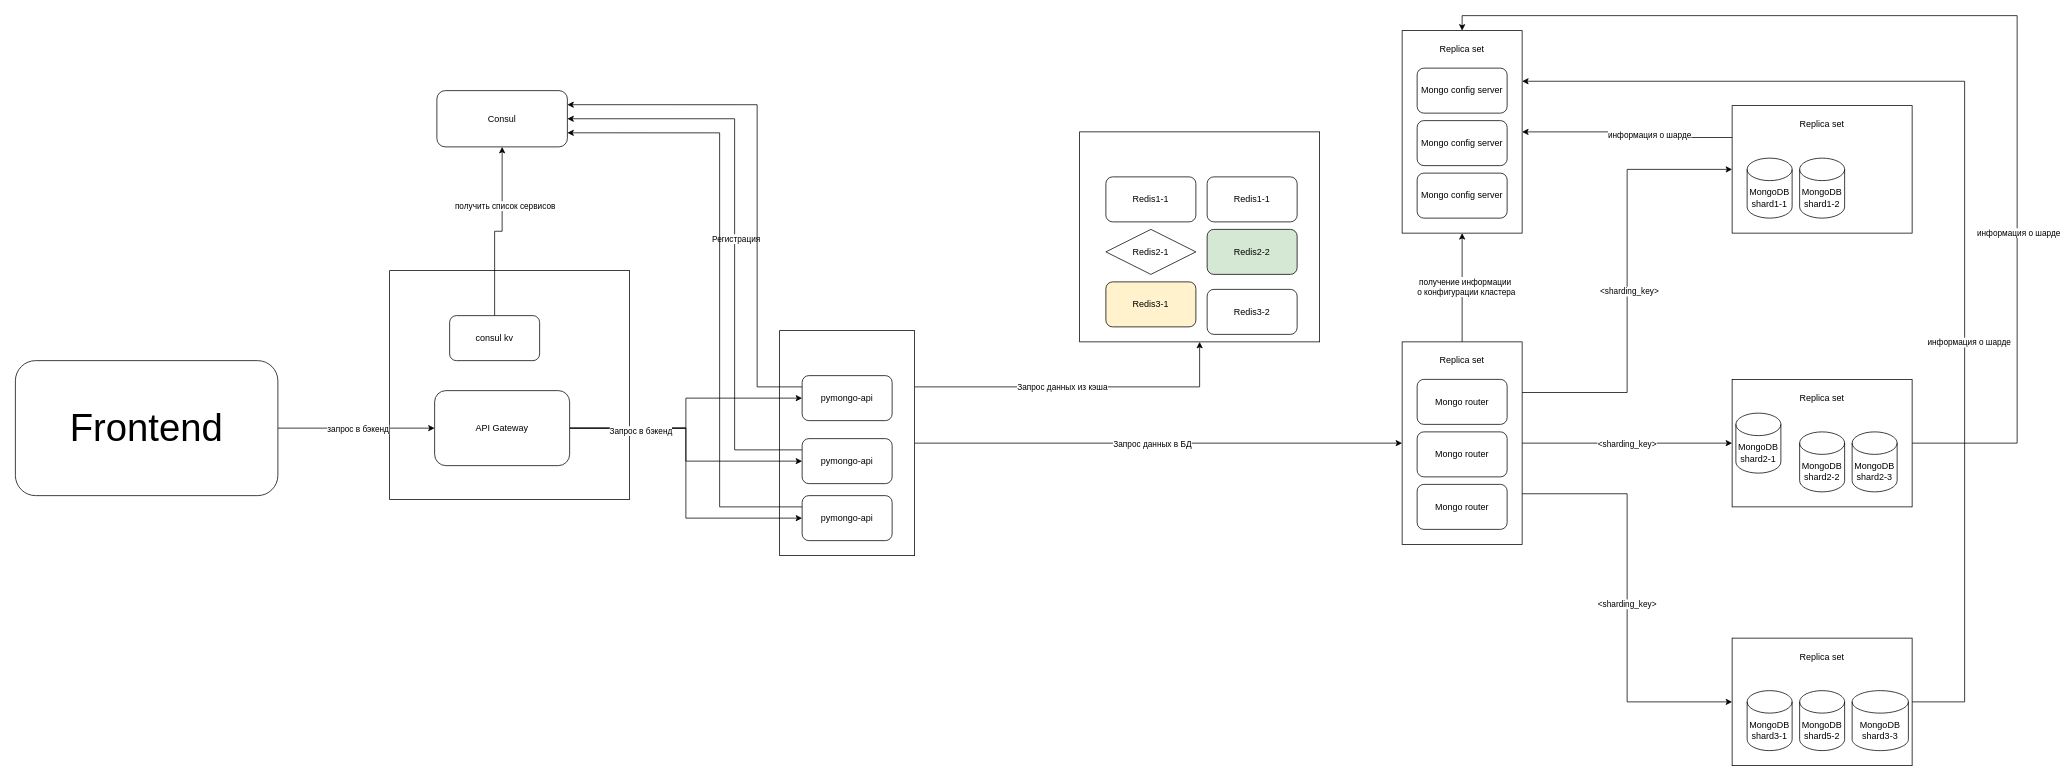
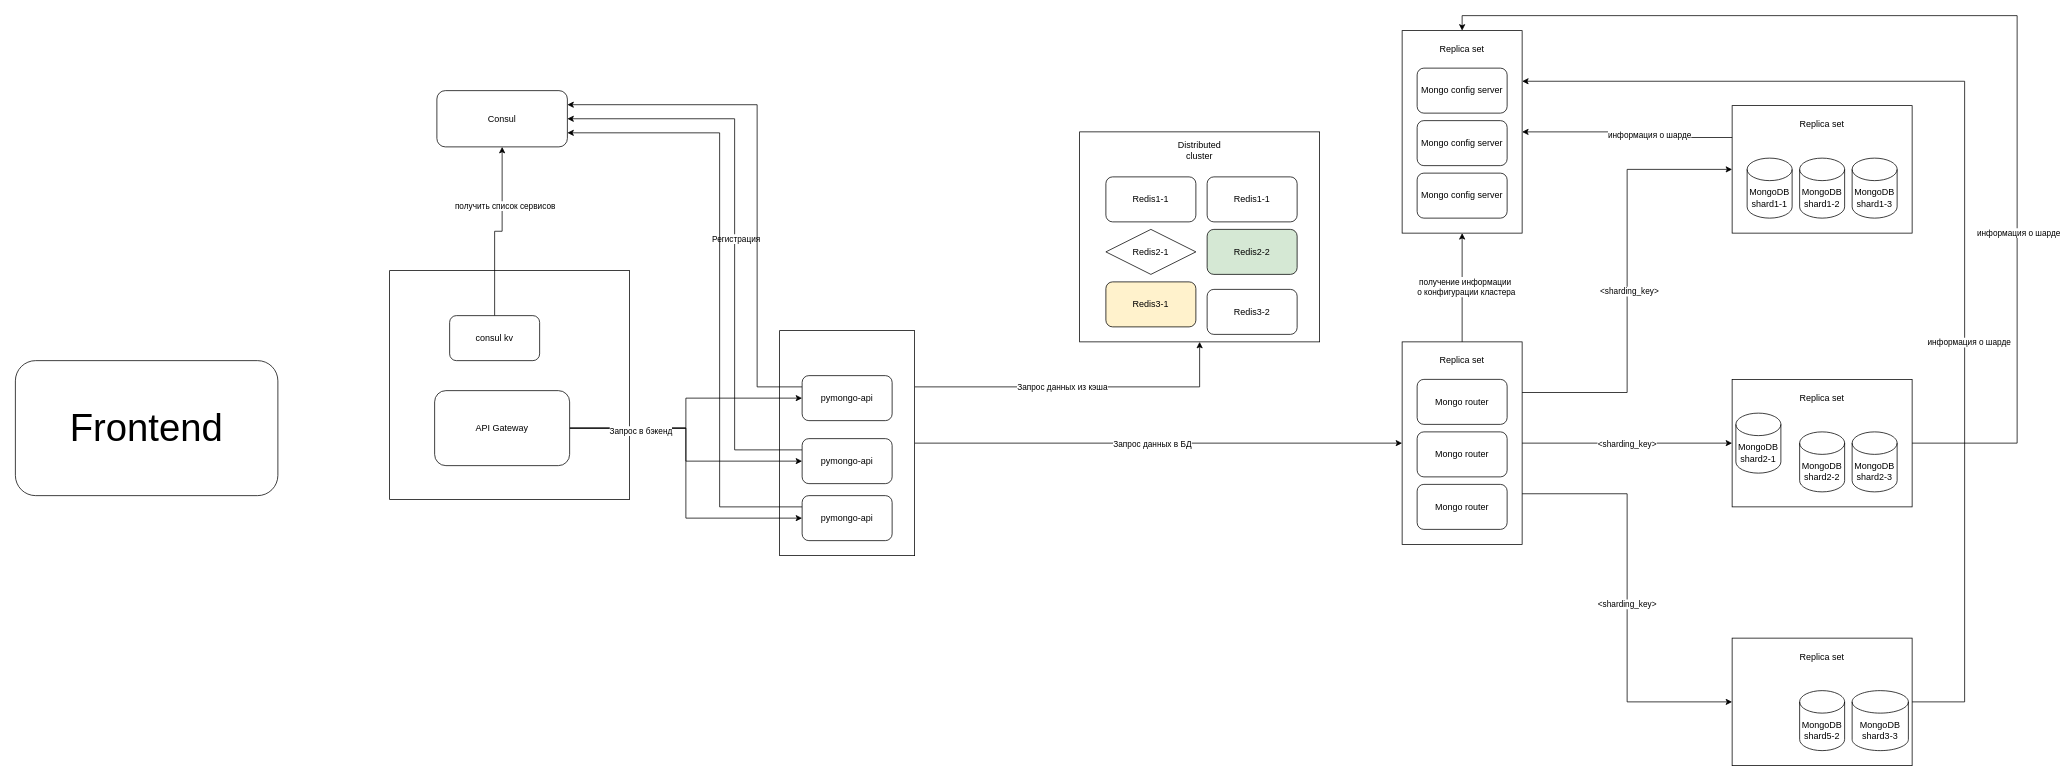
node "Distributed cluster": added
node "MongoDB shard1-3": added
edge "Frontend" -> "API Gateway": removed, label "запрос в бэкенд"
node "MongoDB shard3-1": removed
